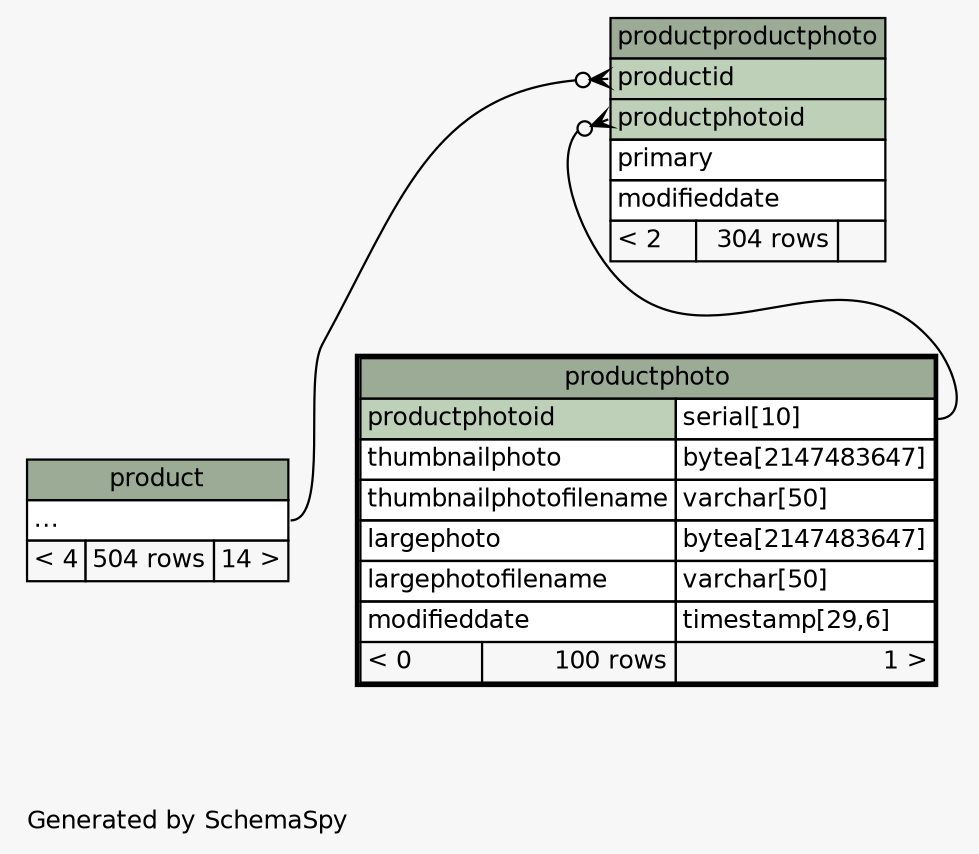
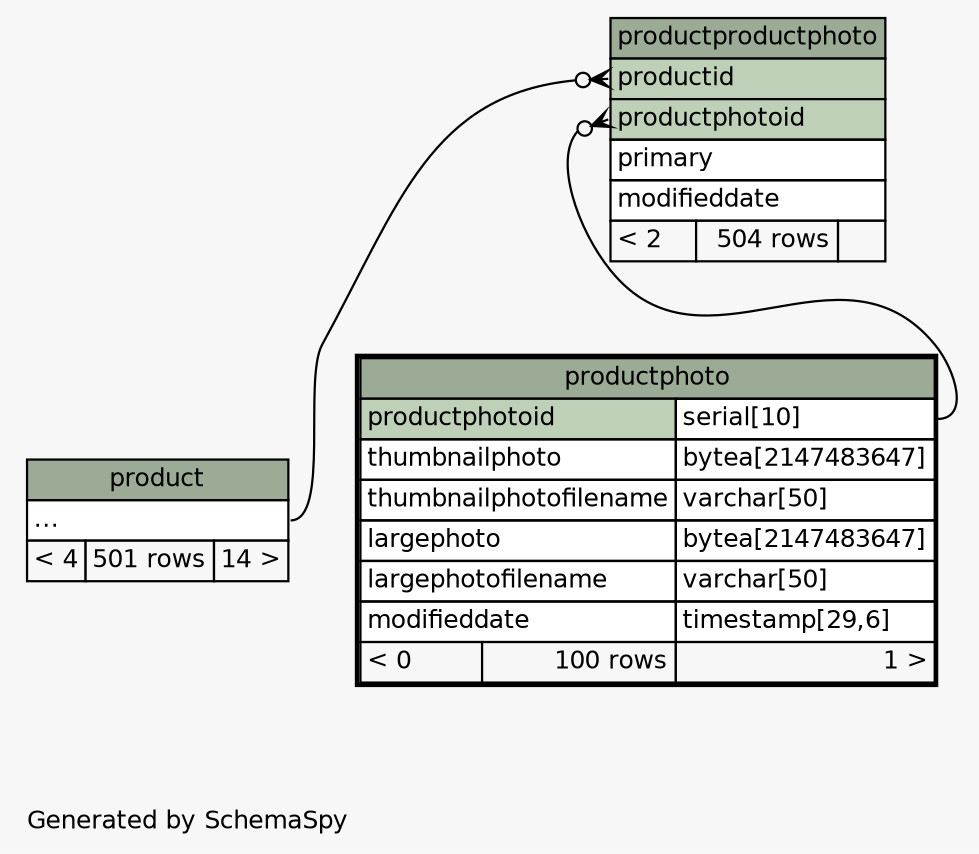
node "productproductphoto": text "304 rows" -> "504 rows"
node "product": text "504 rows" -> "501 rows"
